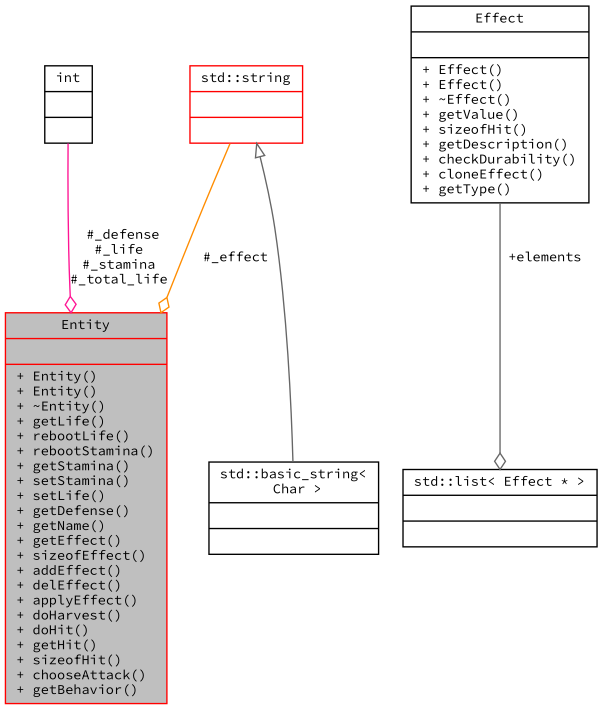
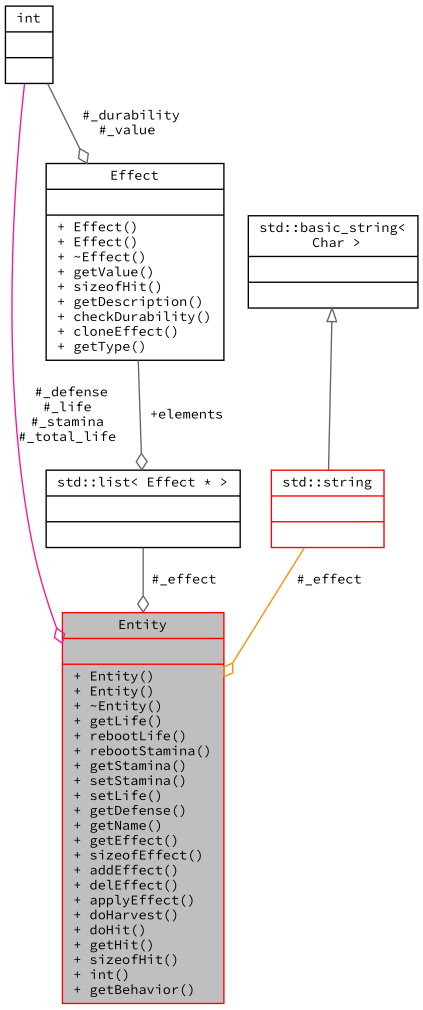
edge "int" -> "Effect": added, label "#_durability #_value"
edge "std::basic_string<" -> "std::string": reversed
edge "std::list< Effect * >" -> "Entity": added, label "#_effect"
node "Entity": text "+ chooseAttack()" -> "+ int()"
